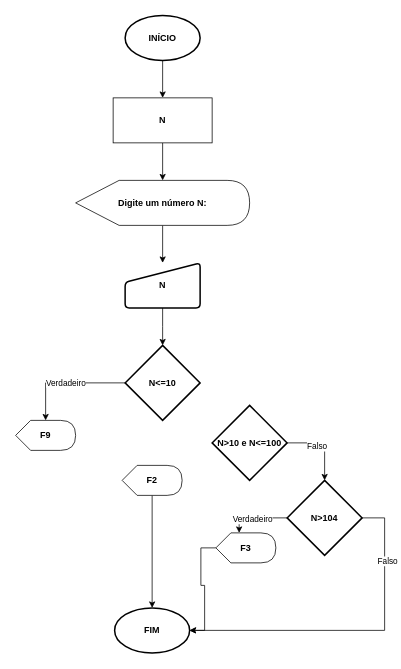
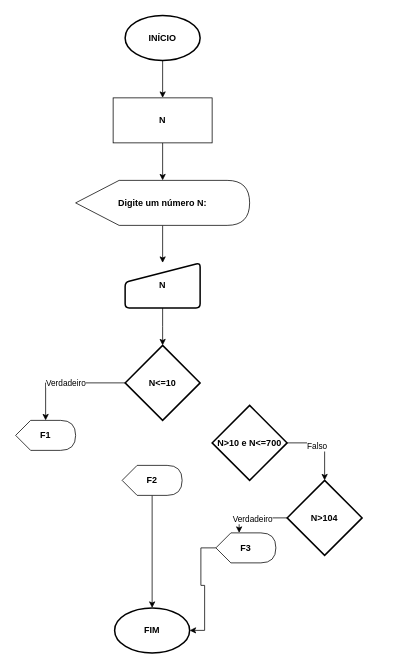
node "F9": label "F9" -> "F1"
node "N>10 e N<=100": label "N>10 e N<=100" -> "N>10 e N<=700"
edge "N>104" -> "FIM": removed, label "Falso"
